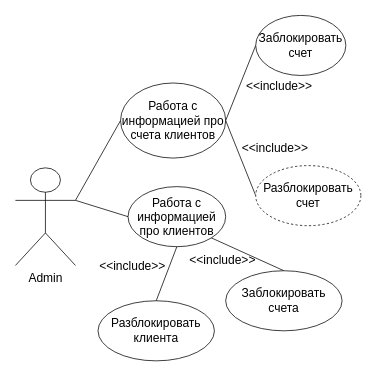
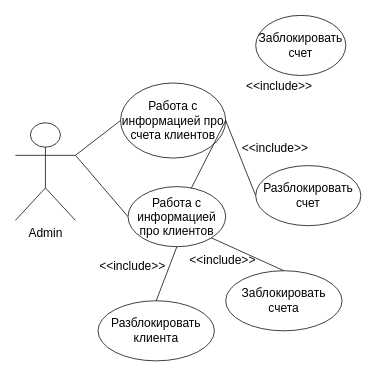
edge "Заблокировать счет" -- "Работа с информацией про счета клиентов": now "Работа с информацией про клиентов" -- "Работа с информацией про счета клиентов"
node "Разблокировать счет": style dashed -> solid
node "Admin": moved (45, 216) -> (45, 171)
